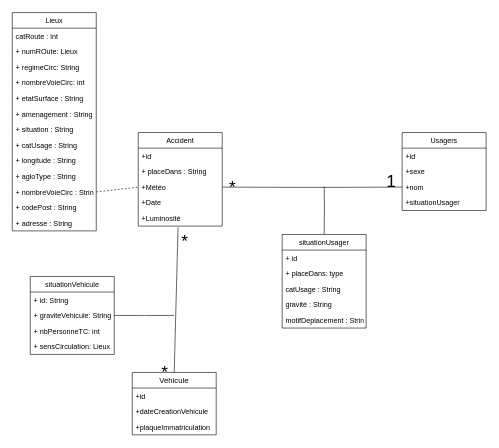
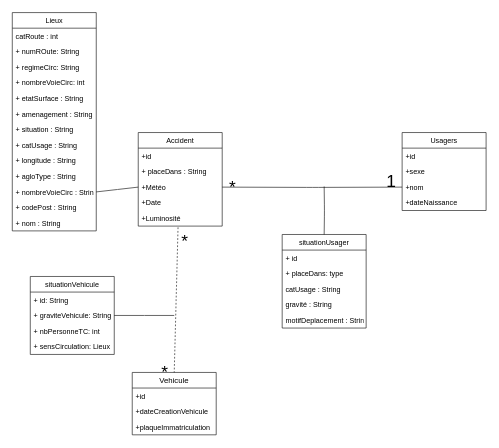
node "+ numROute: Lieux": label "+ numROute: Lieux" -> "+ numROute: String"
edge "+Météo" -- "+ nombreVoieCirc : String": style dashed -> solid
node "+situationUsager": label "+situationUsager" -> "+dateNaissance"
node "+ adresse : String": label "+ adresse : String" -> "+ nom : String"
edge "+Luminosité" -- "Vehicule": style solid -> dashed
